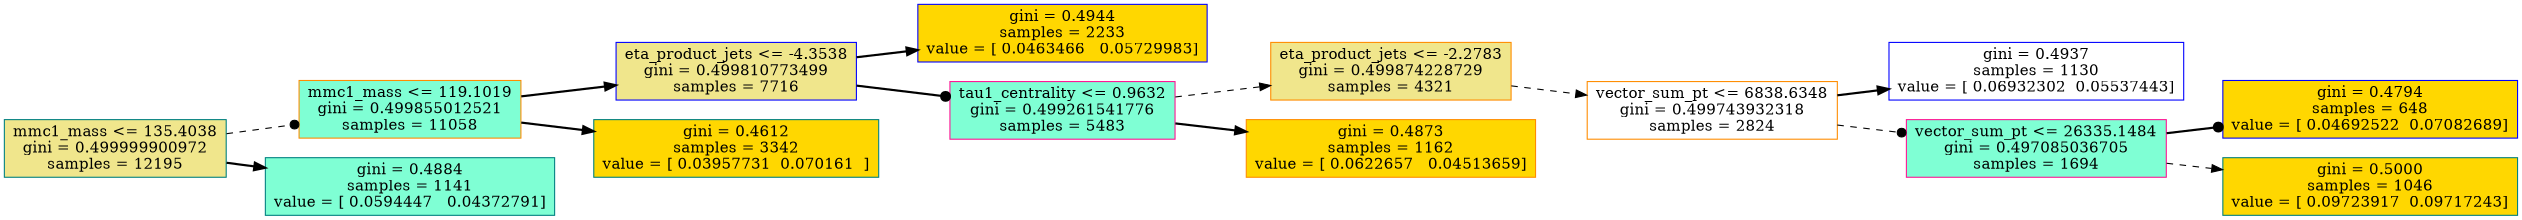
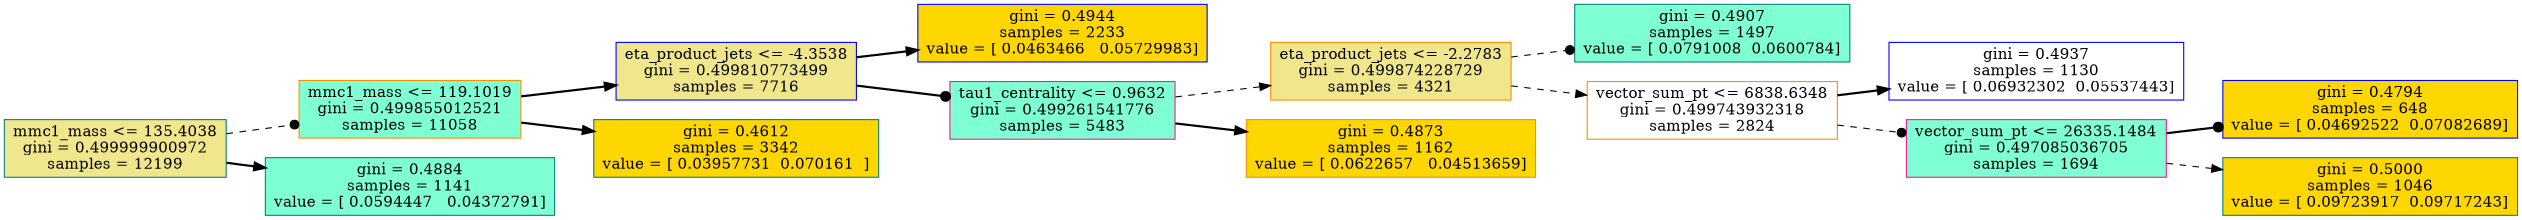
node "gini = 0.4907 samples = 1497 value = [ 0.0791008  0.0600784]": added
node "mmc1_mass <= 135.4038 gini = 0.499999900972 samples = 12195": label "mmc1_mass <= 135.4038 gini = 0.499999900972 samples = 12195" -> "mmc1_mass <= 135.4038 gini = 0.499999900972 samples = 12199"
